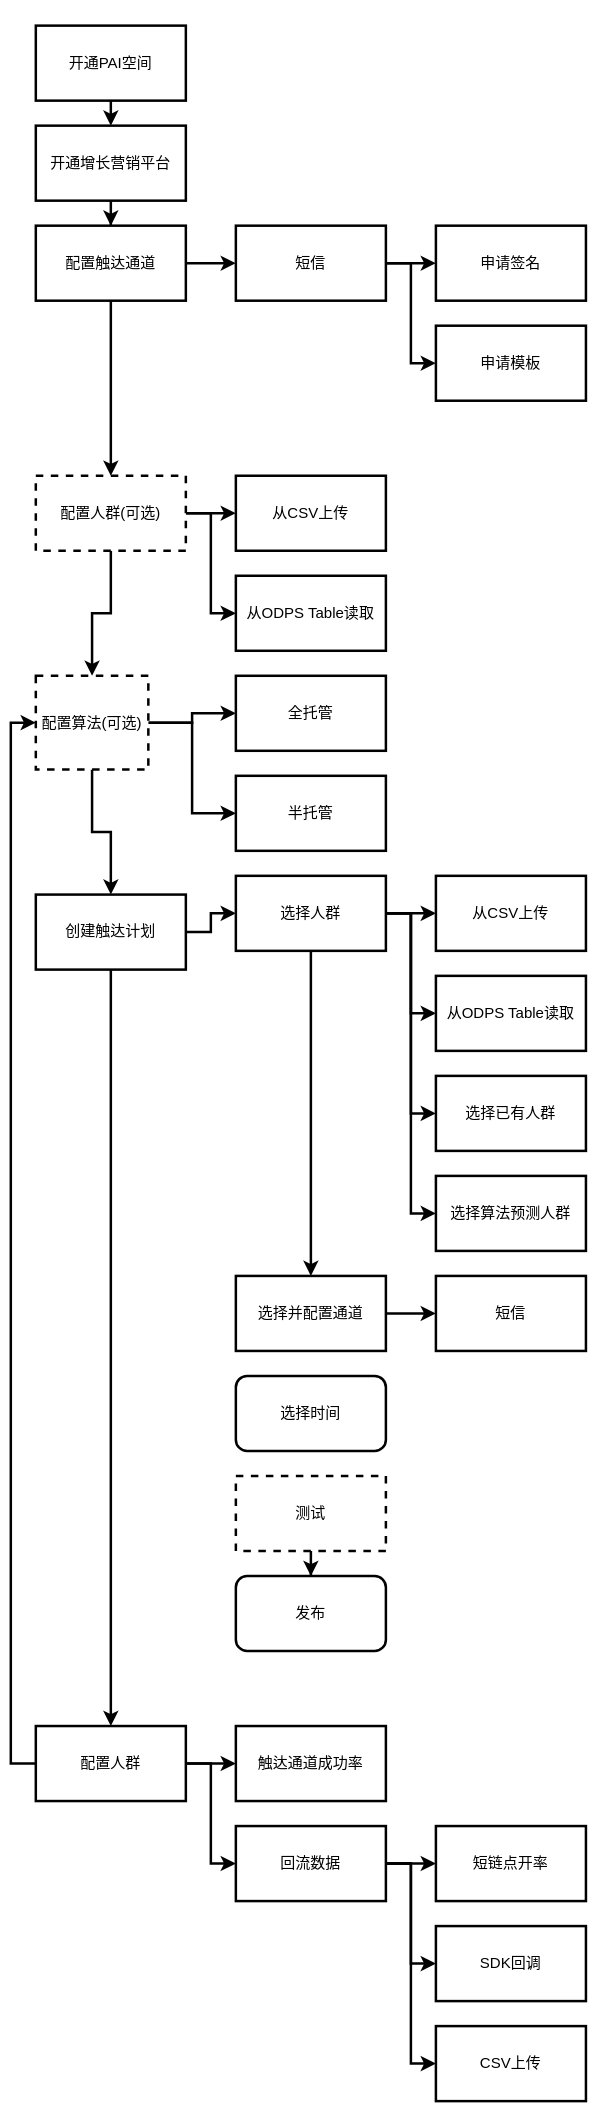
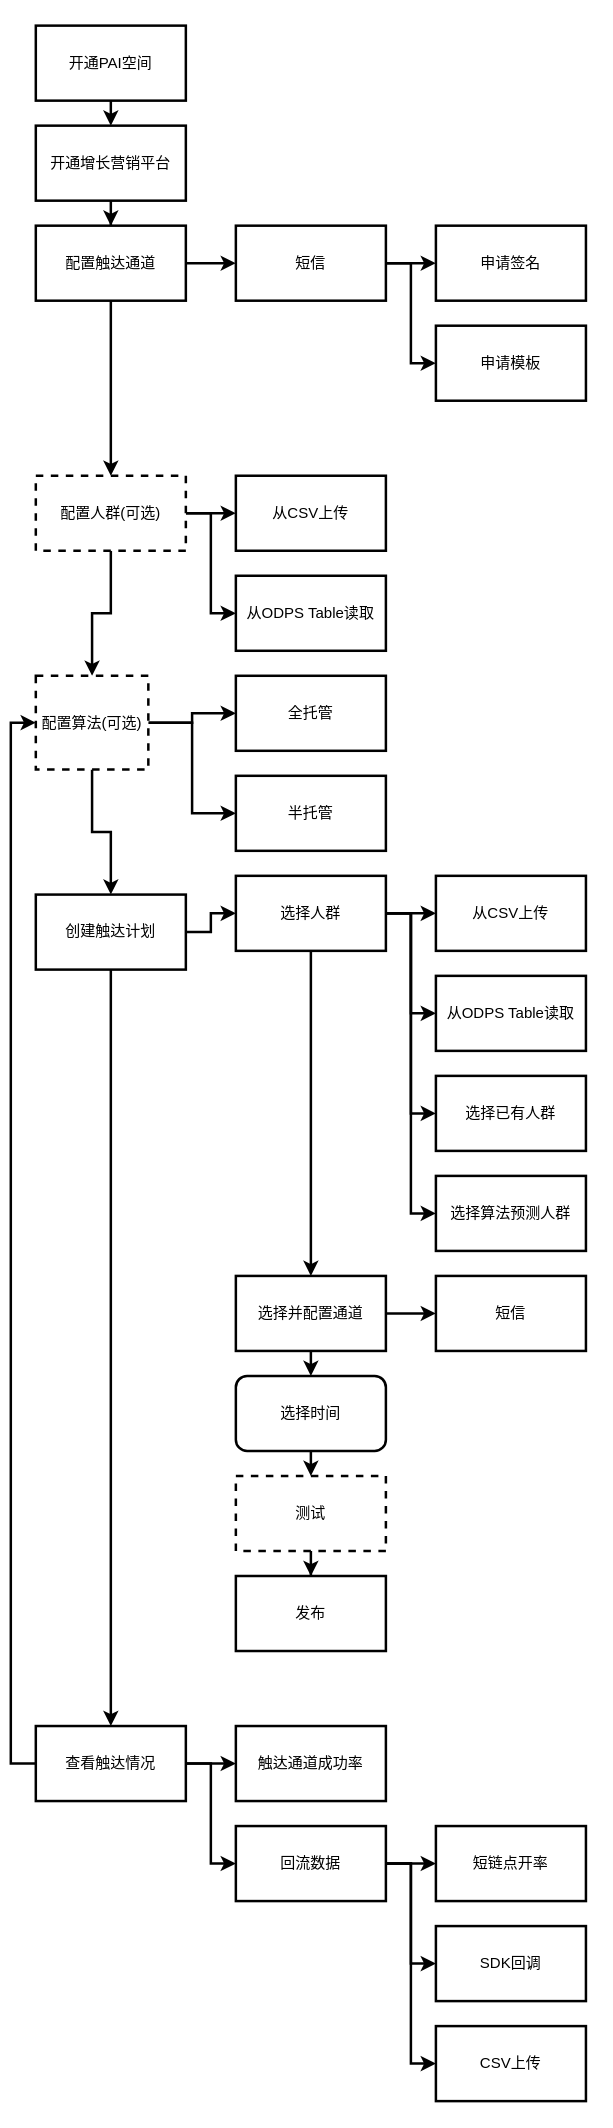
edge "选择并配置通道" -> "选择时间": added
edge "选择时间" -> "测试": added
node "发布": shape rounded rectangle -> rectangle
node "配置人群": label "配置人群" -> "查看触达情况"
